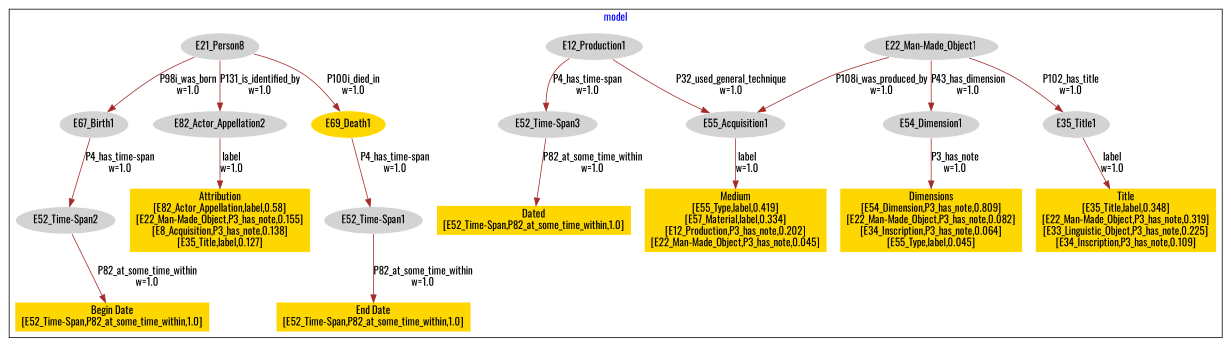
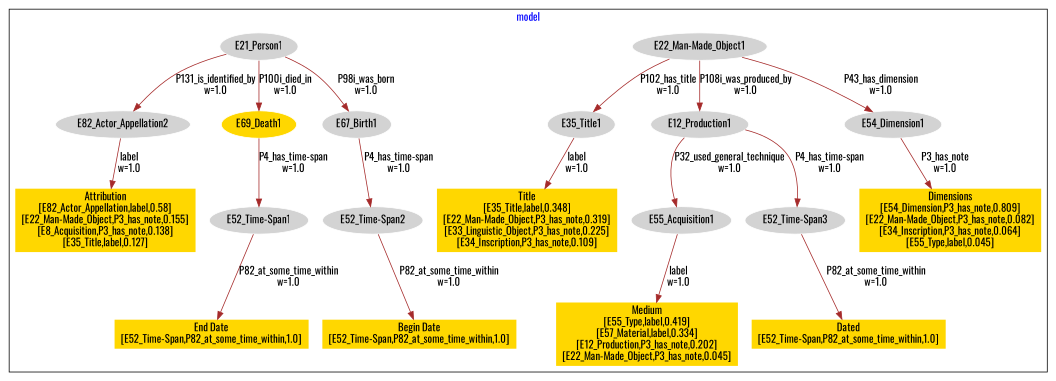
node "E21_Person8": label "E21_Person8" -> "E21_Person1"
edge "E22_Man-Made_Object1" -> "E55_Acquisition1": now "E22_Man-Made_Object1" -> "E12_Production1"
